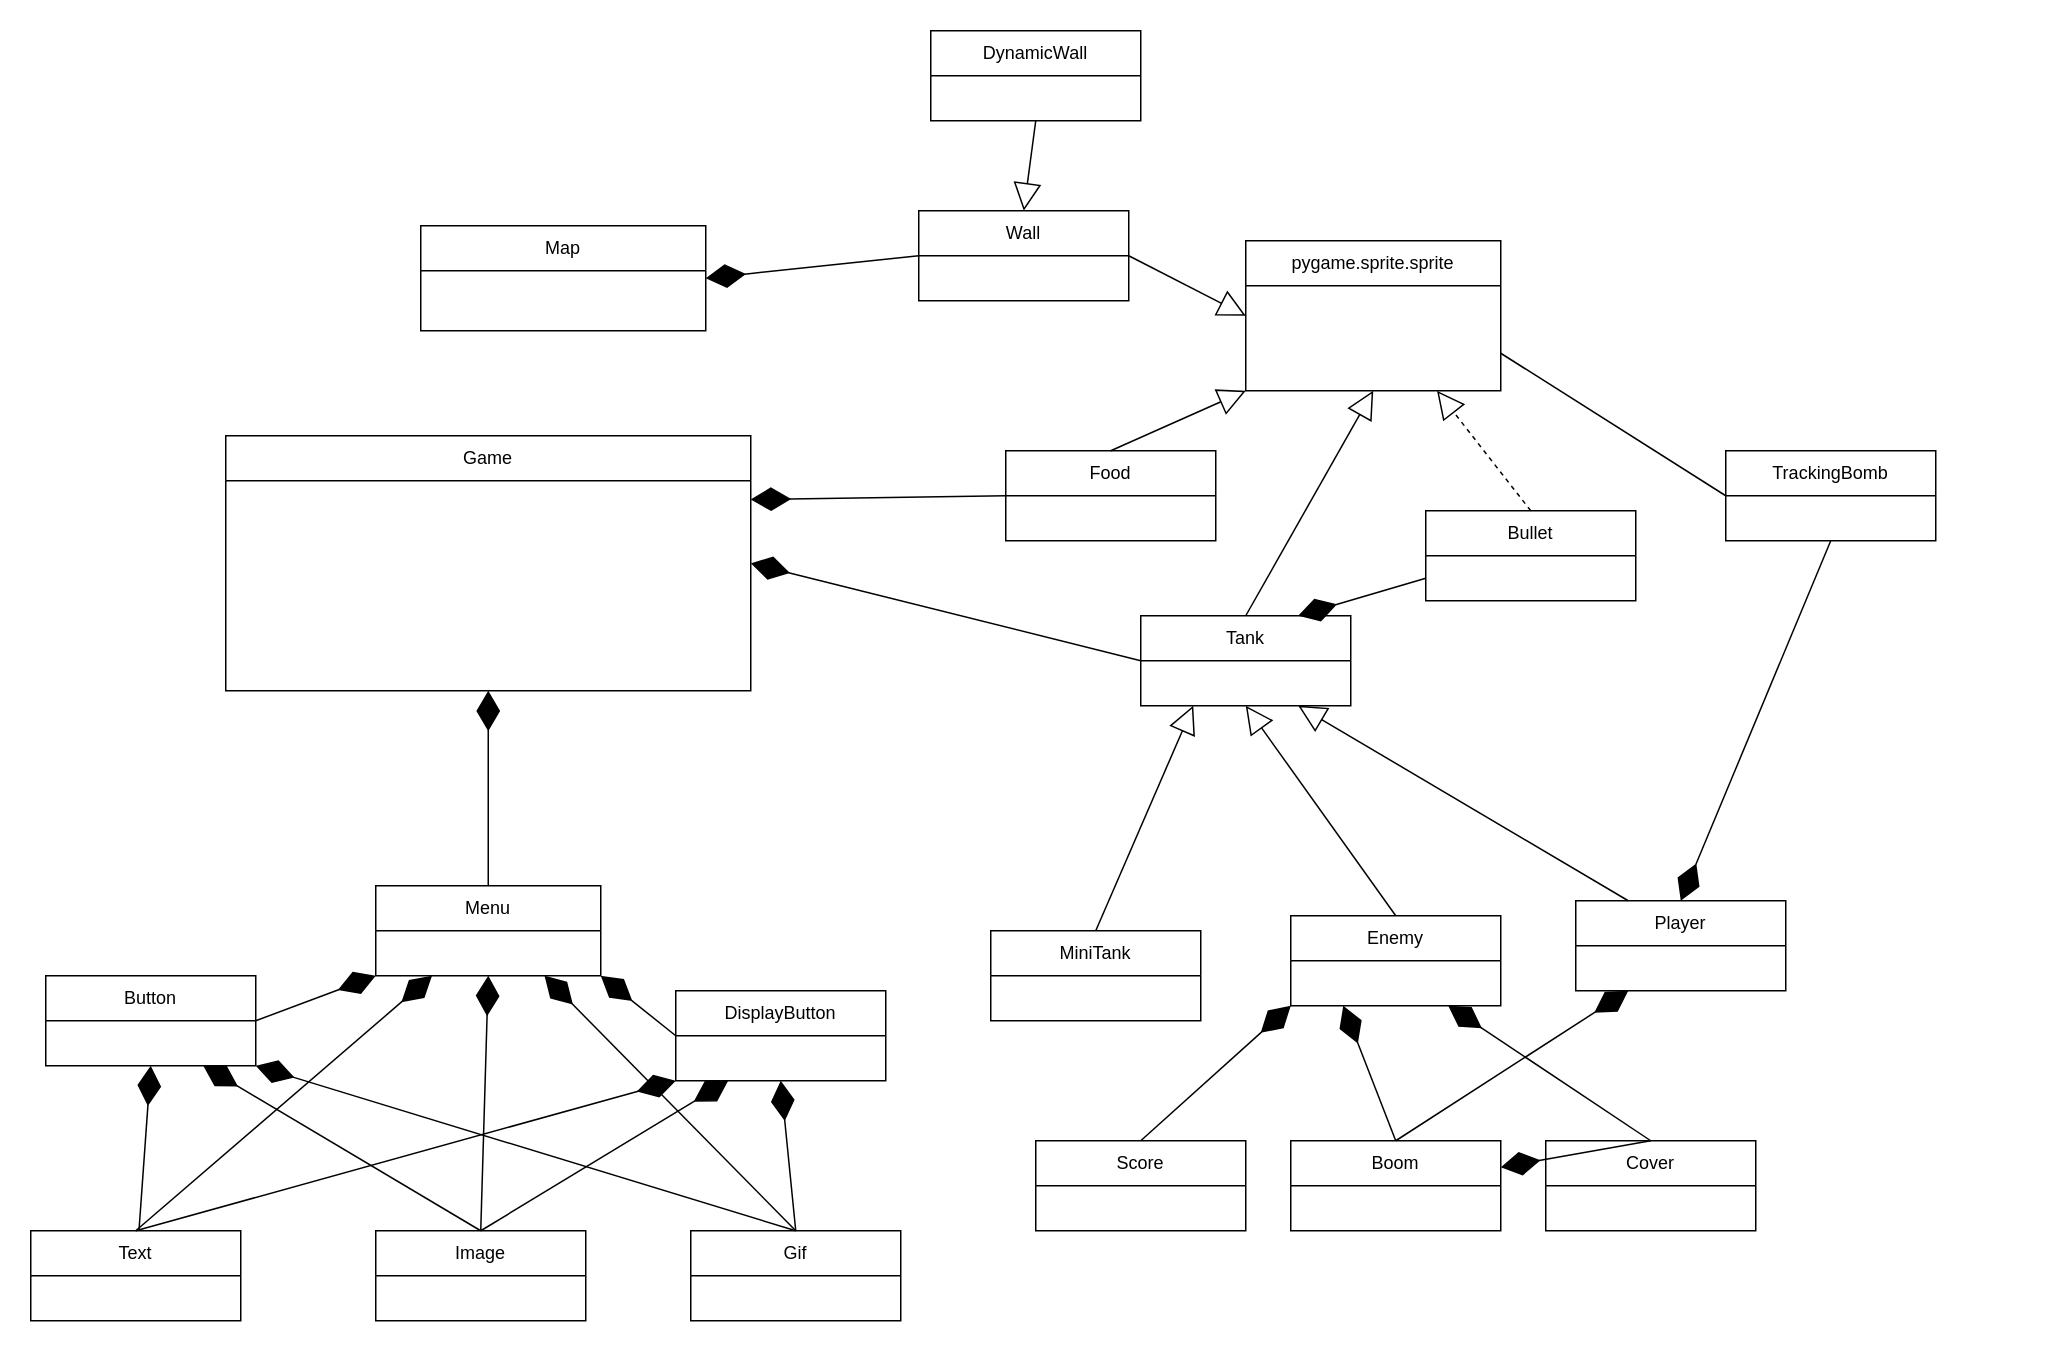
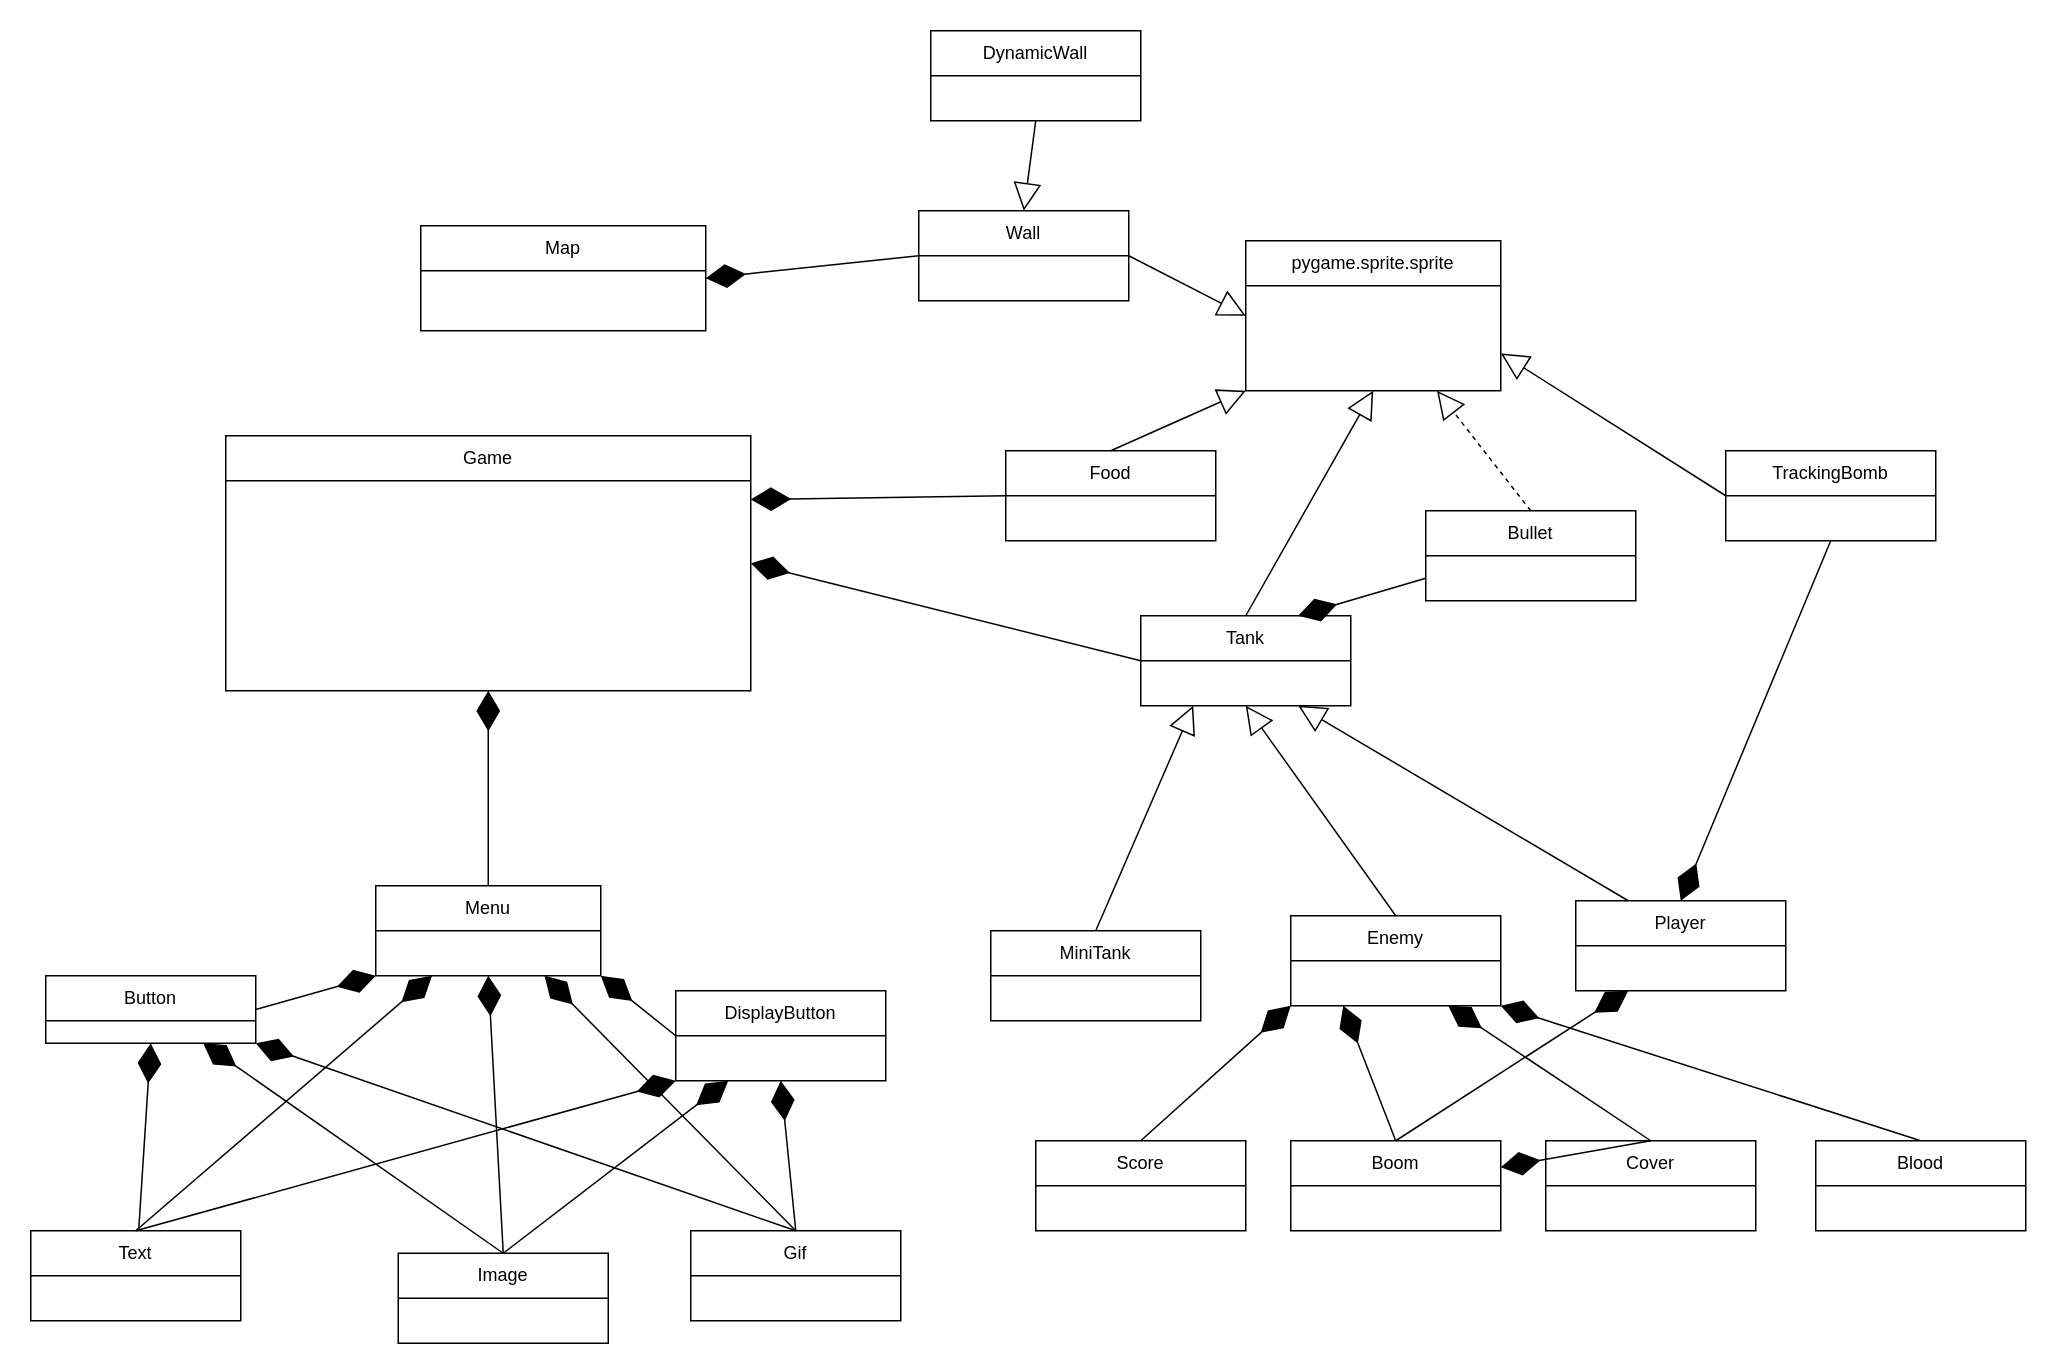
edge "pygame.sprite.sprite" -- "TrackingBomb": arrowhead none -> block
node "Button": size 210x90 -> 210x68
edge "Blood" -> "Enemy": added
node "Blood": added
node "Image": moved (481, 1276) -> (503, 1298)
